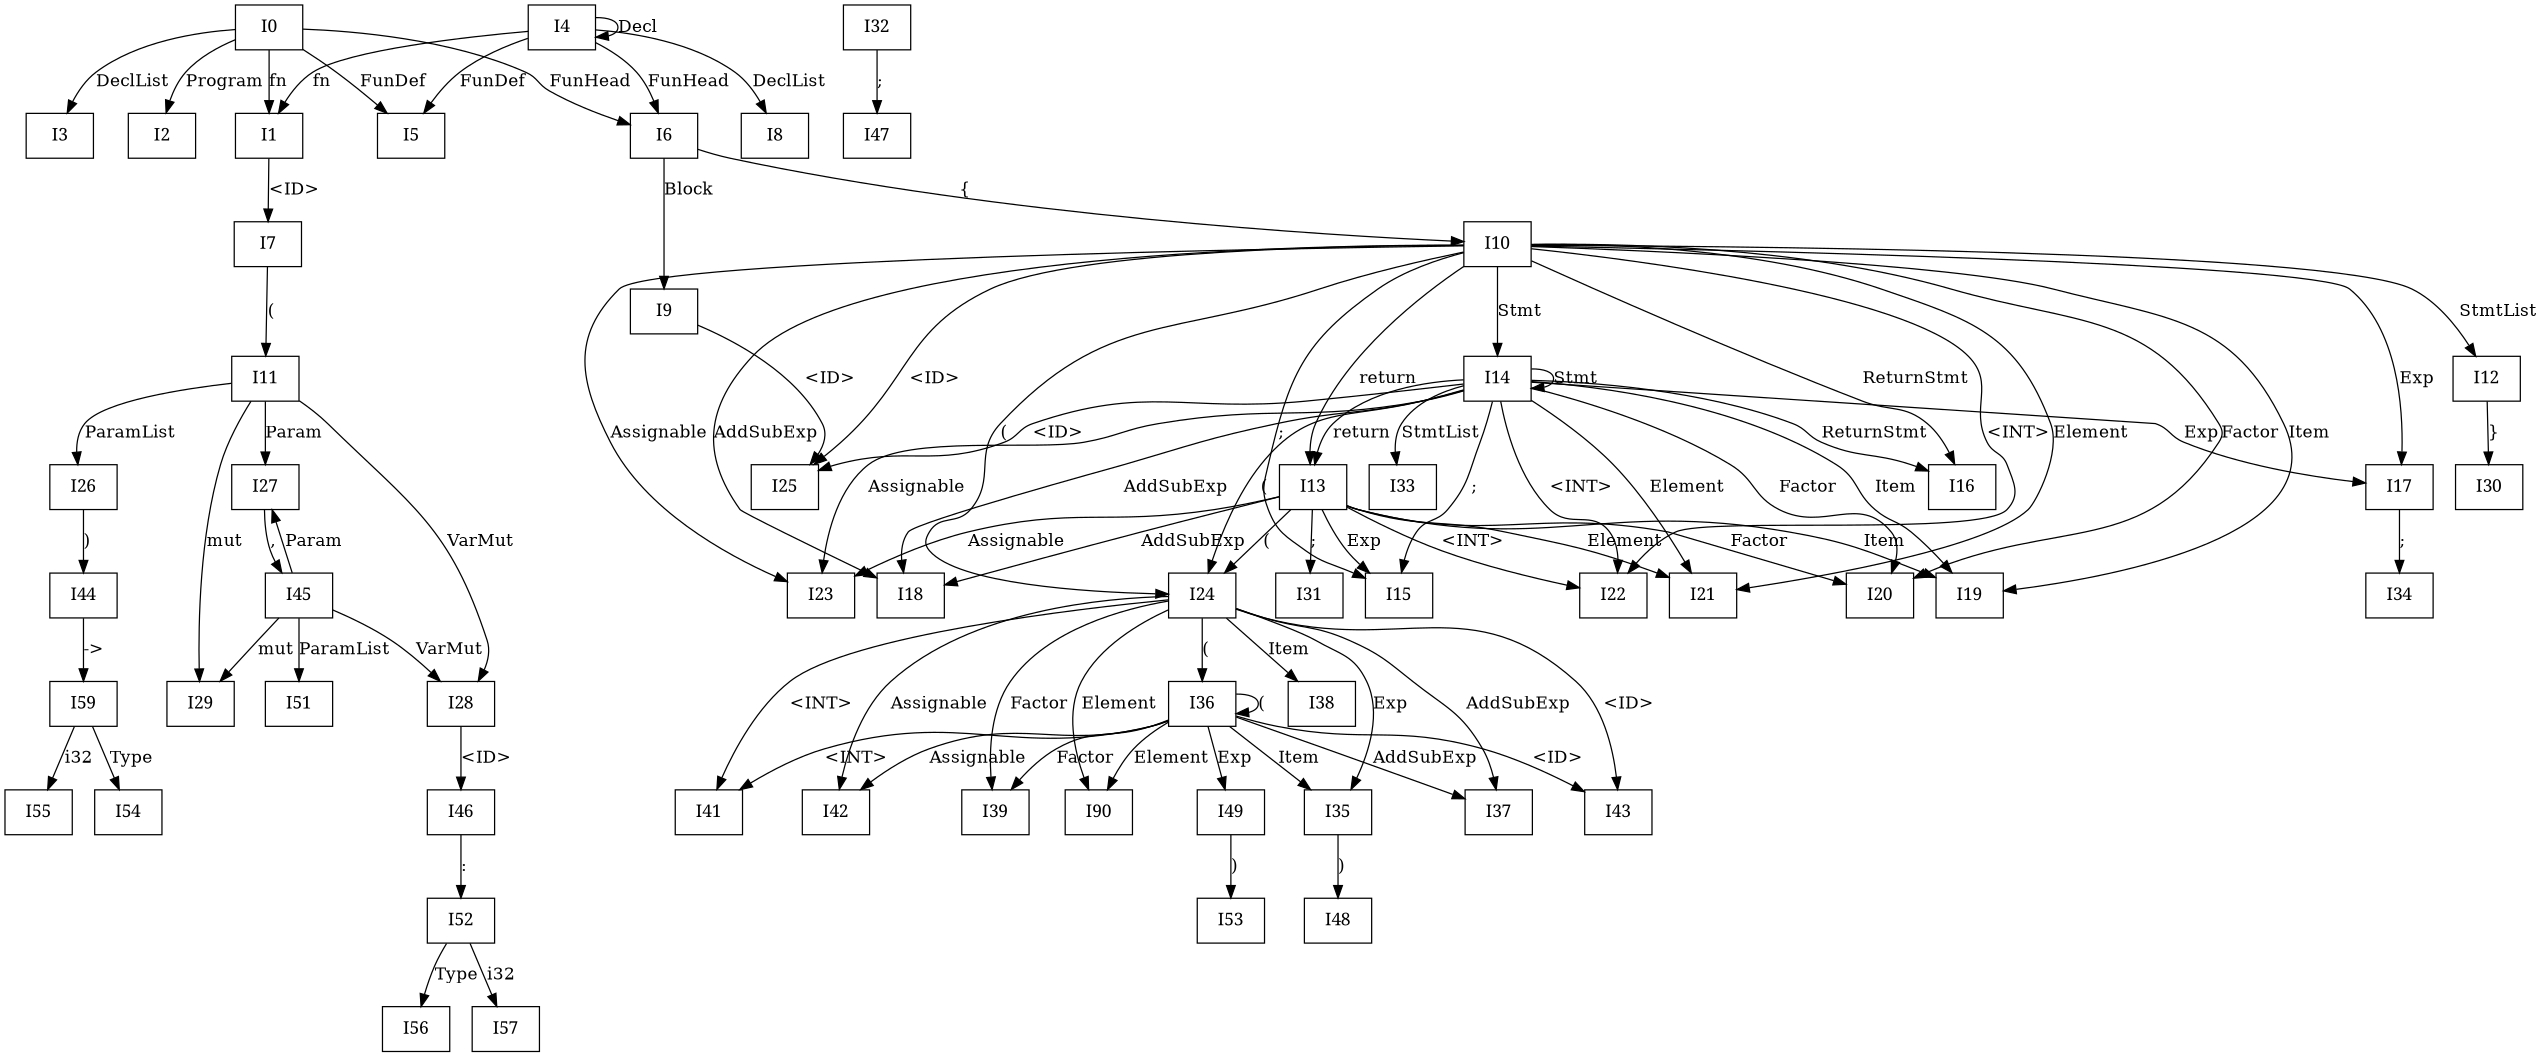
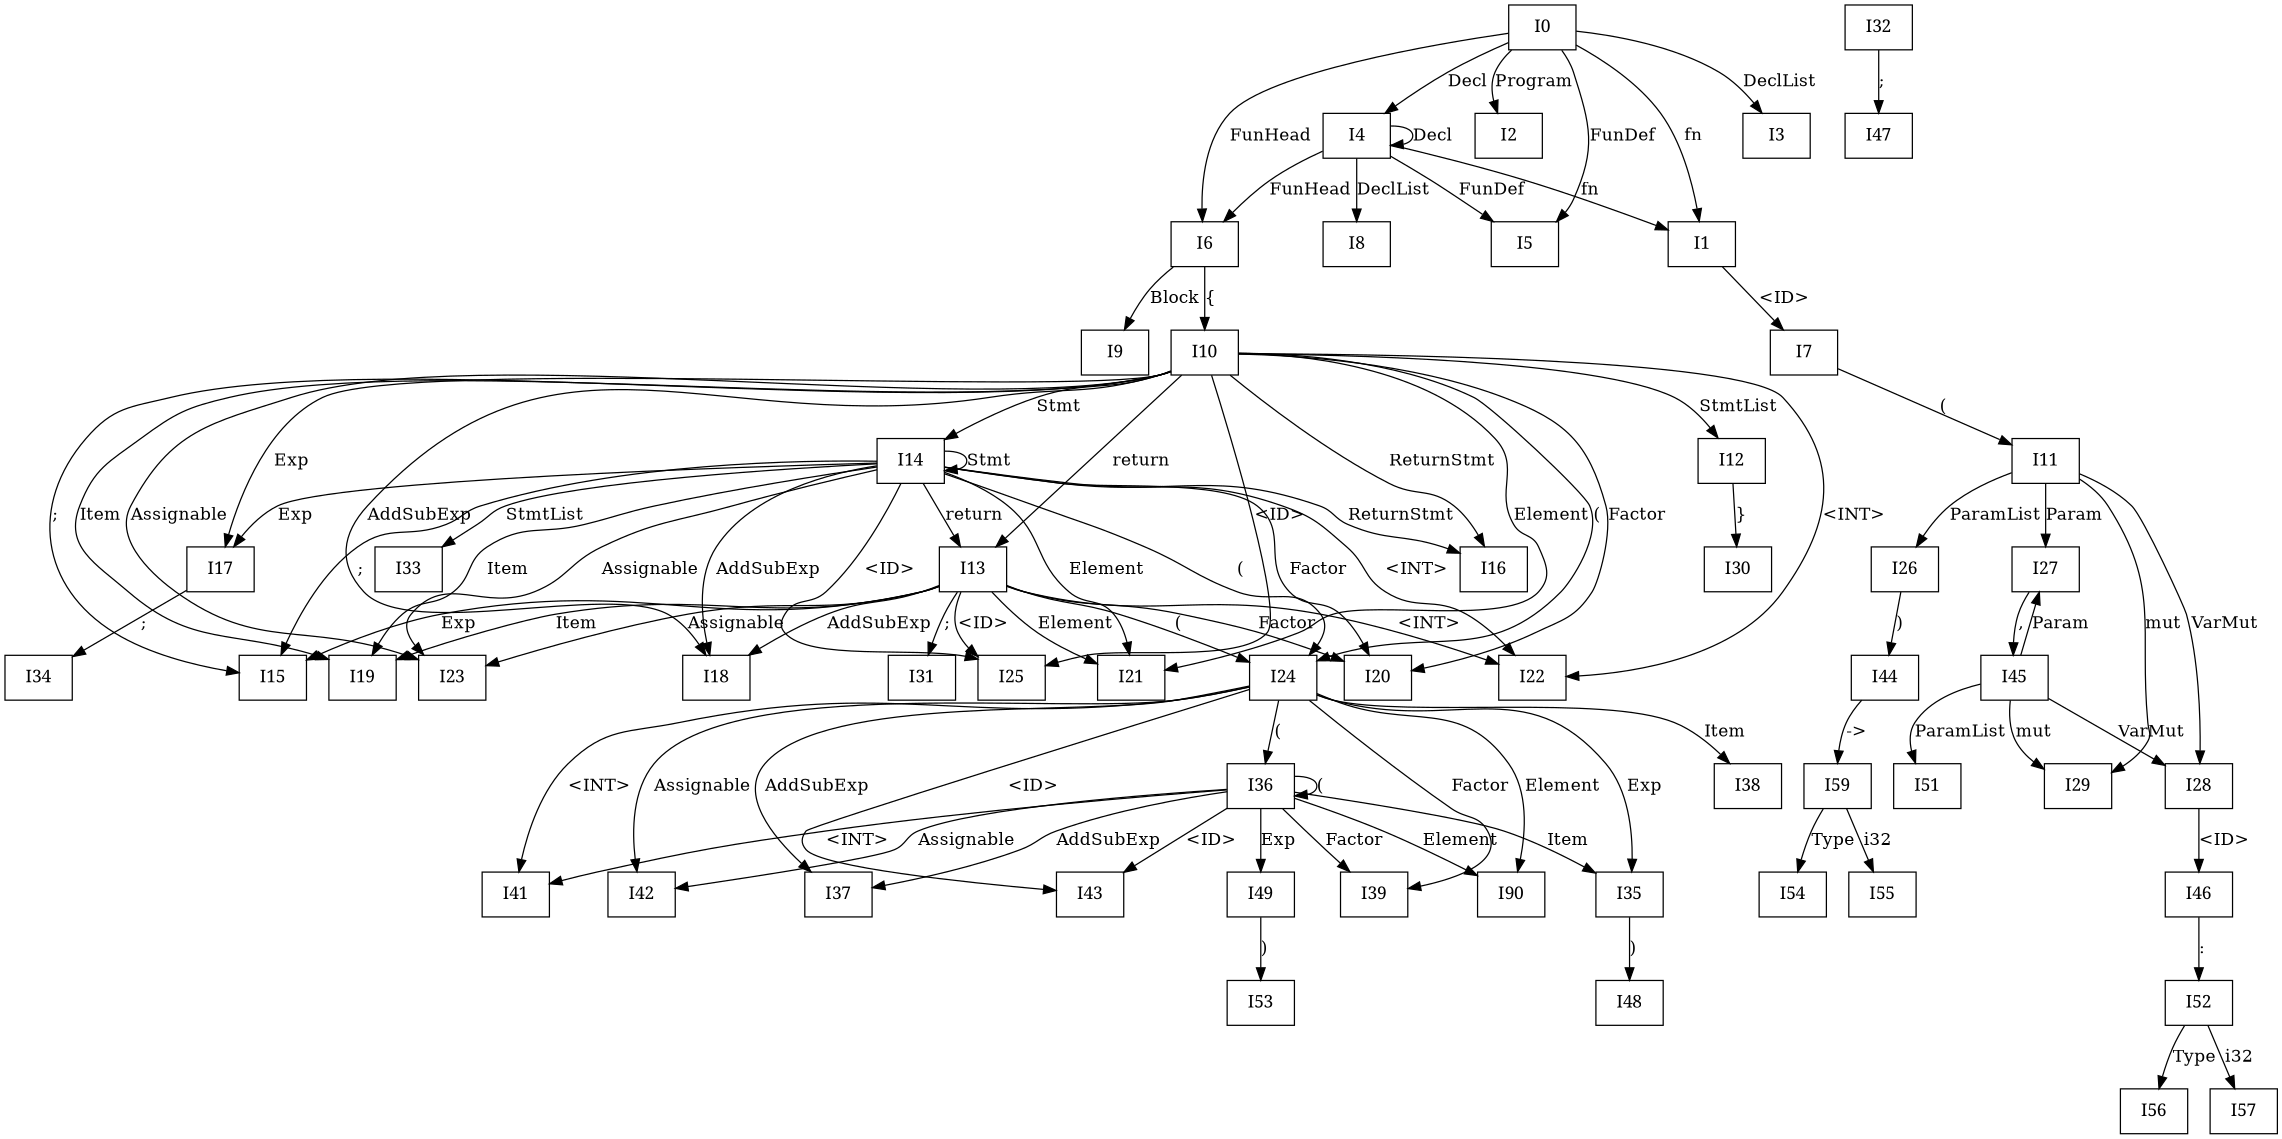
edge "I0" -> "I4": added, label "Decl"
edge "I9" -> "I25": now "I13" -> "I25"
